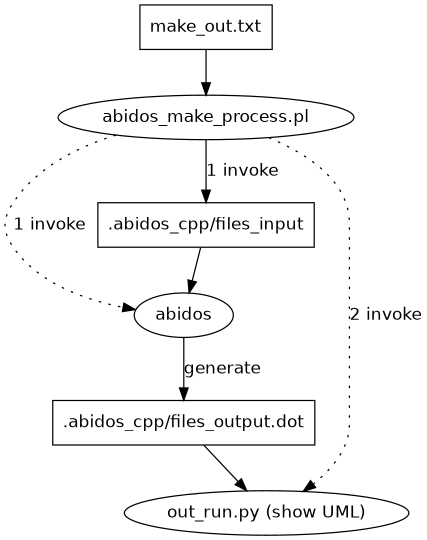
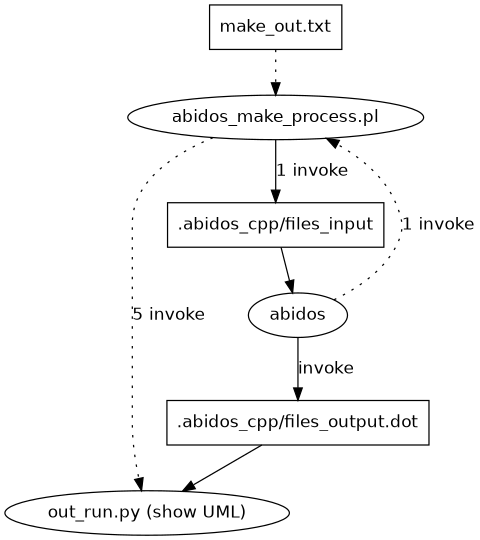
edge "make_out.txt" -> "abidos_make_process.pl": style solid -> dotted
edge "abidos_make_process.pl" -> "abidos": reversed
edge "abidos_make_process.pl" -> "out_run.py (show UML)": label "2 invoke" -> "5 invoke"
edge "abidos" -> ".abidos_cpp/files_output.dot": label "generate" -> "invoke"
